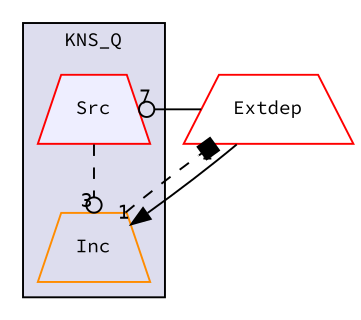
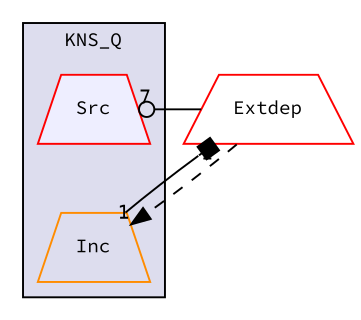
edge "Src" -> "Inc": removed
edge "Extdep" -> "Inc": style solid -> dashed
edge "Inc" -> "Extdep": style dashed -> solid
